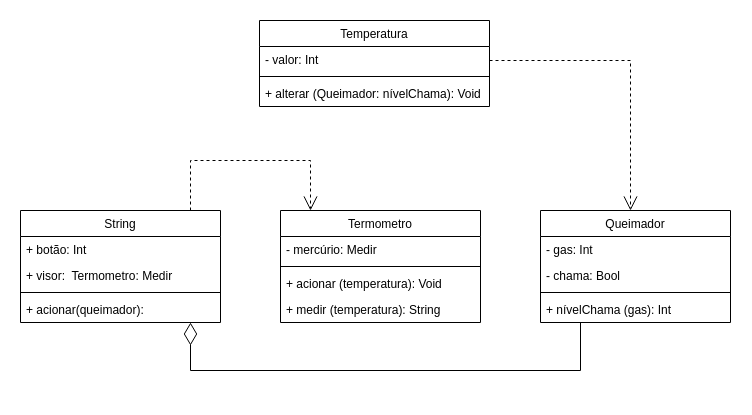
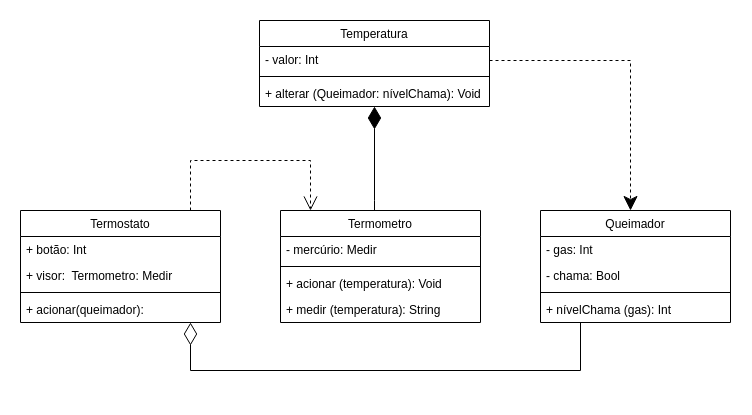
edge "Termometro" -> "Temperatura": added
edge "Temperatura" -> "Queimador": arrowhead open -> classic
node "String": label "String" -> "Termostato"
